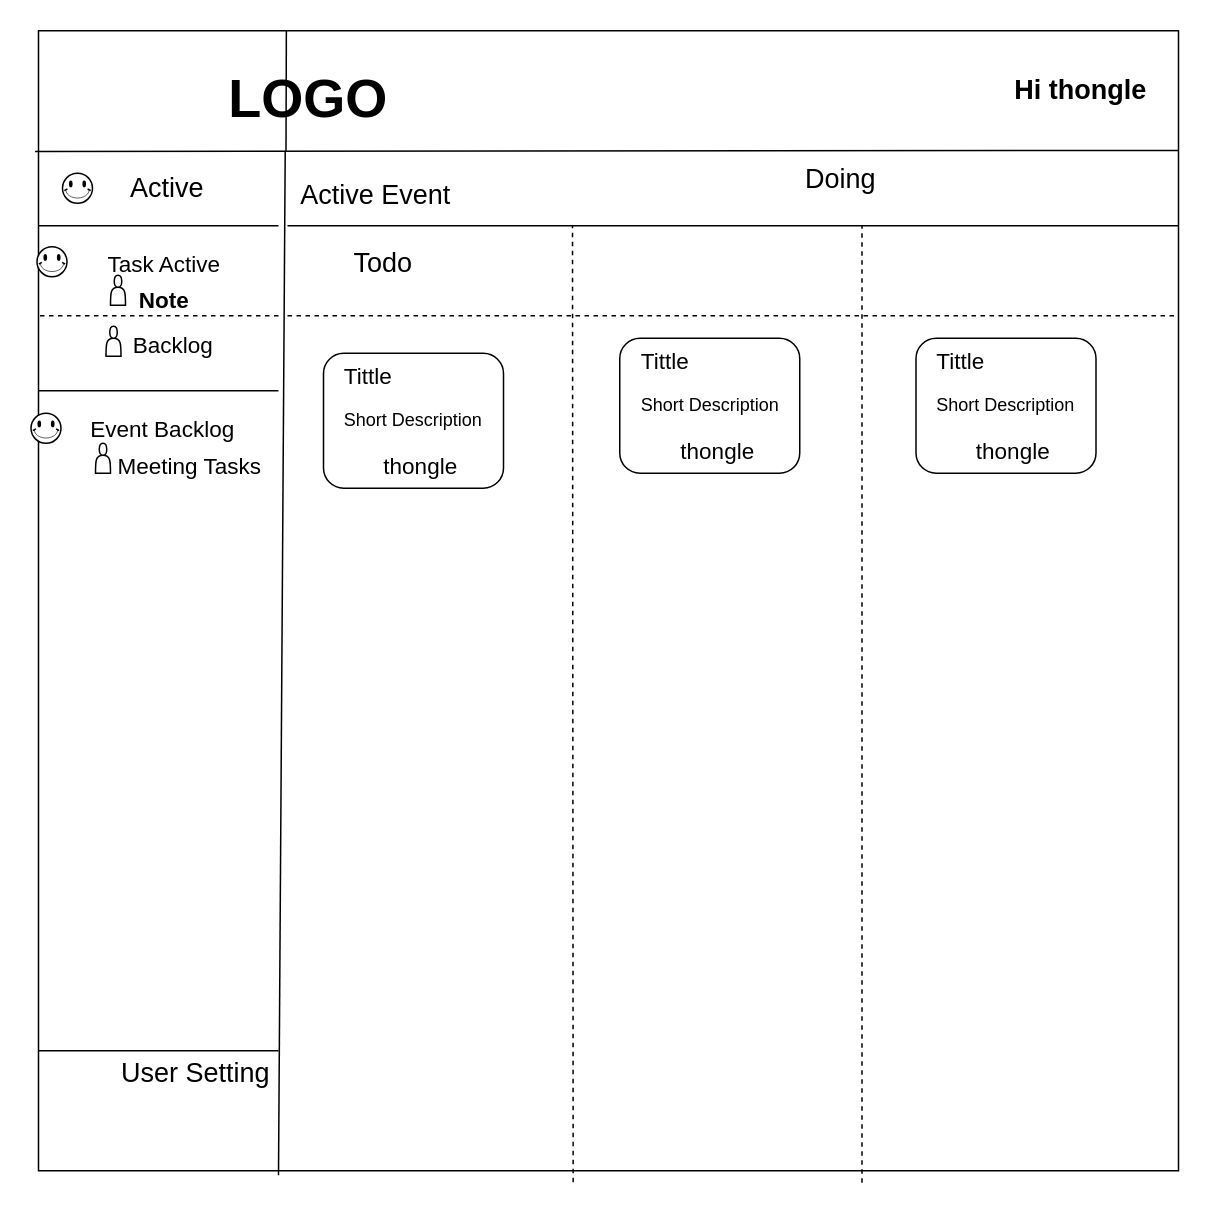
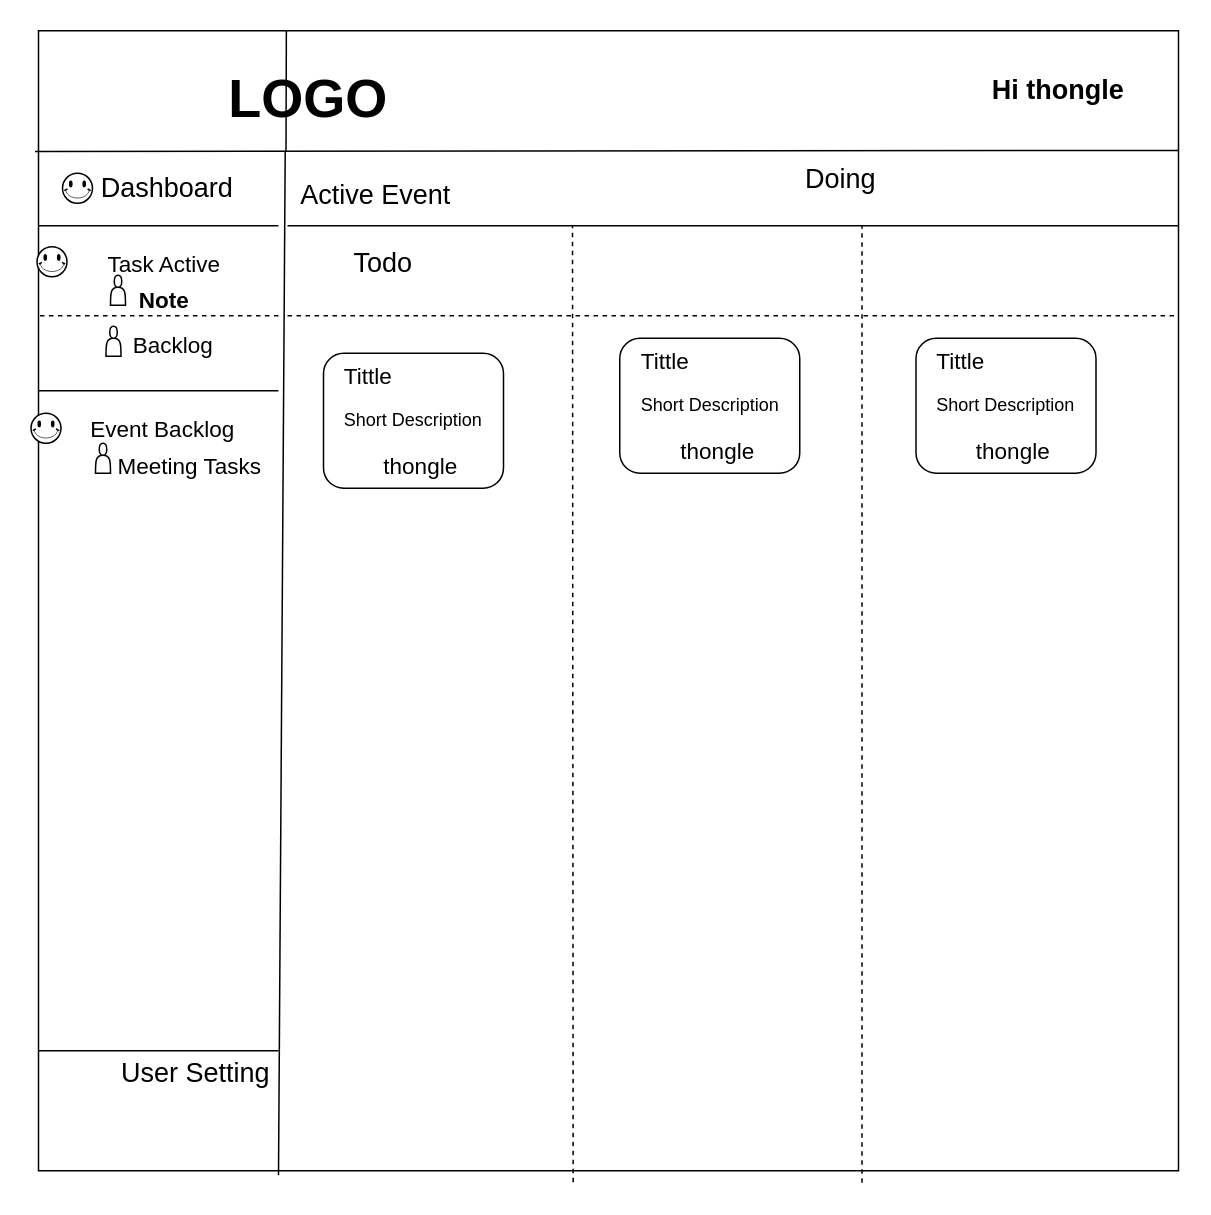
node "Hi thongle": moved (1081, 91) -> (1058, 91)
node "Active": label "Active" -> "Dashboard"
